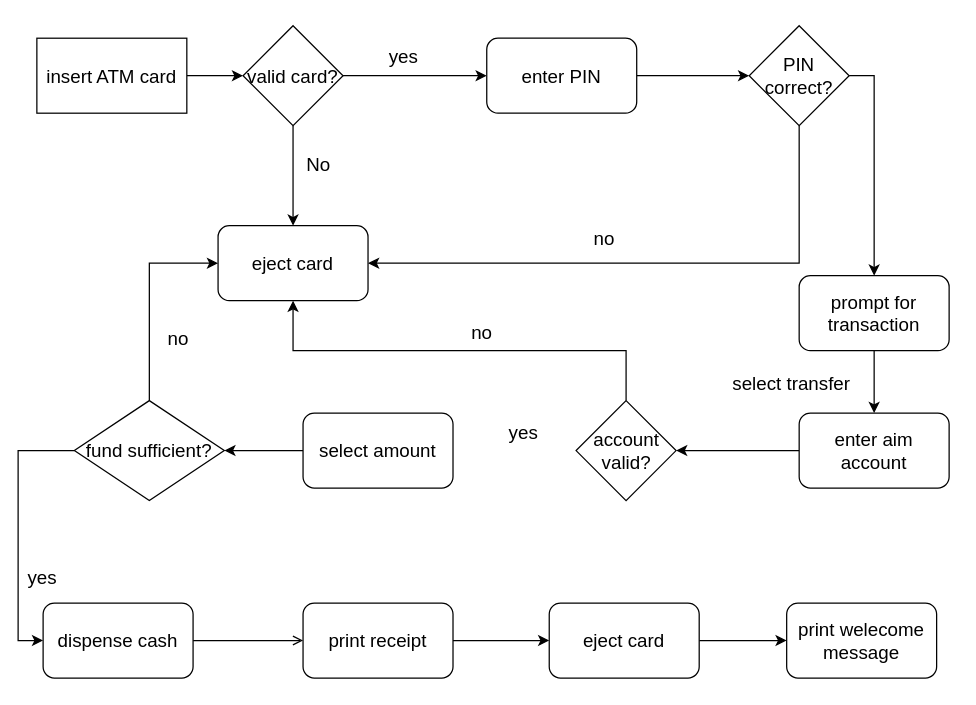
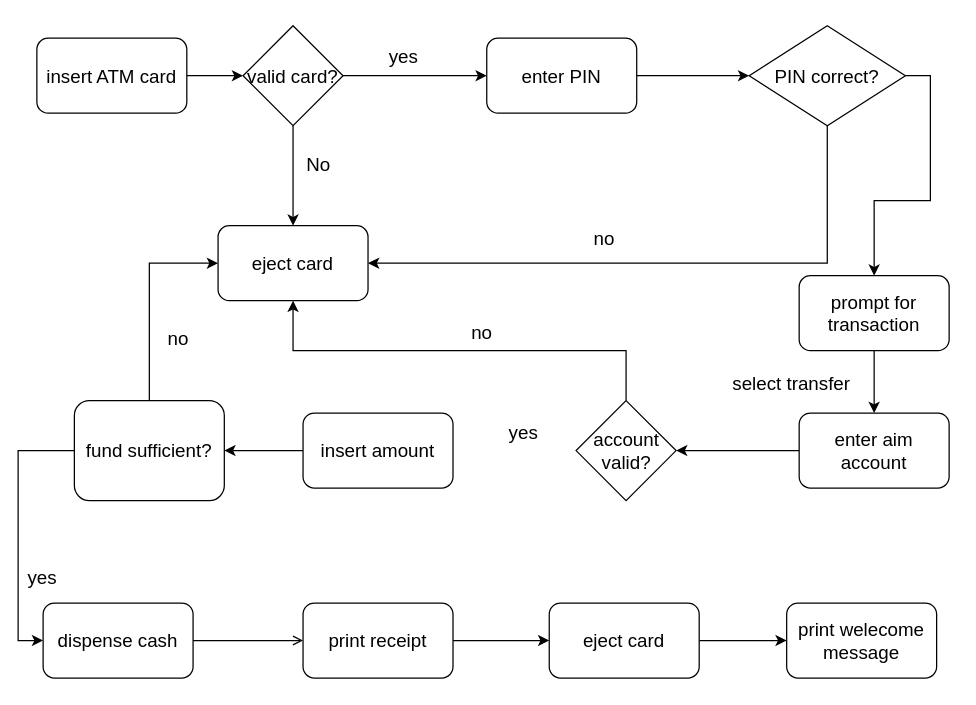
node "insert ATM card": shape rectangle -> rounded rectangle
node "PIN correct?": size 100x100 -> 156x100
node "fund sufficient?": shape diamond -> rounded rectangle
node "select amount": label "select amount" -> "insert amount"
